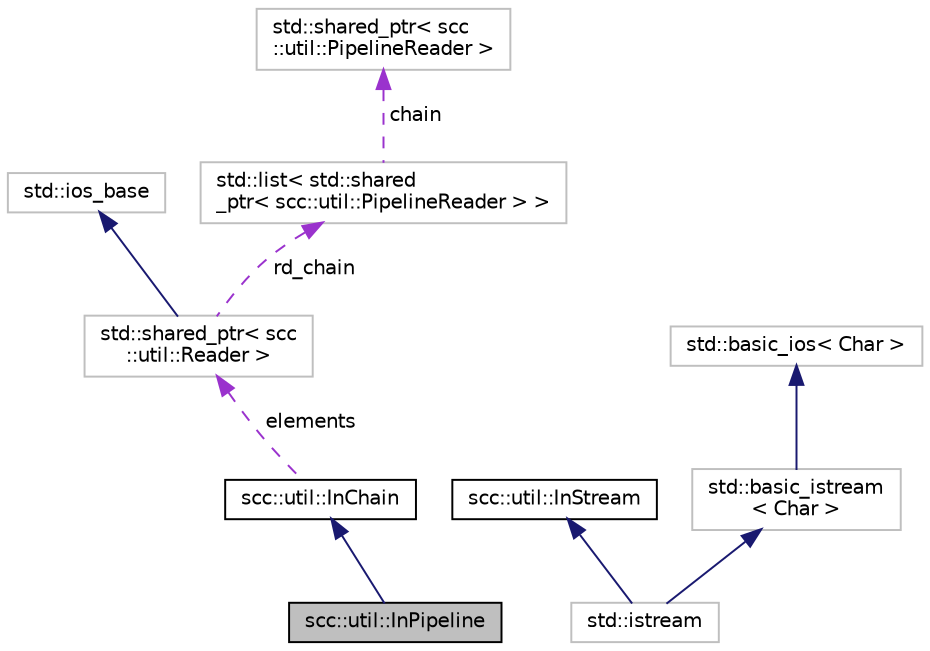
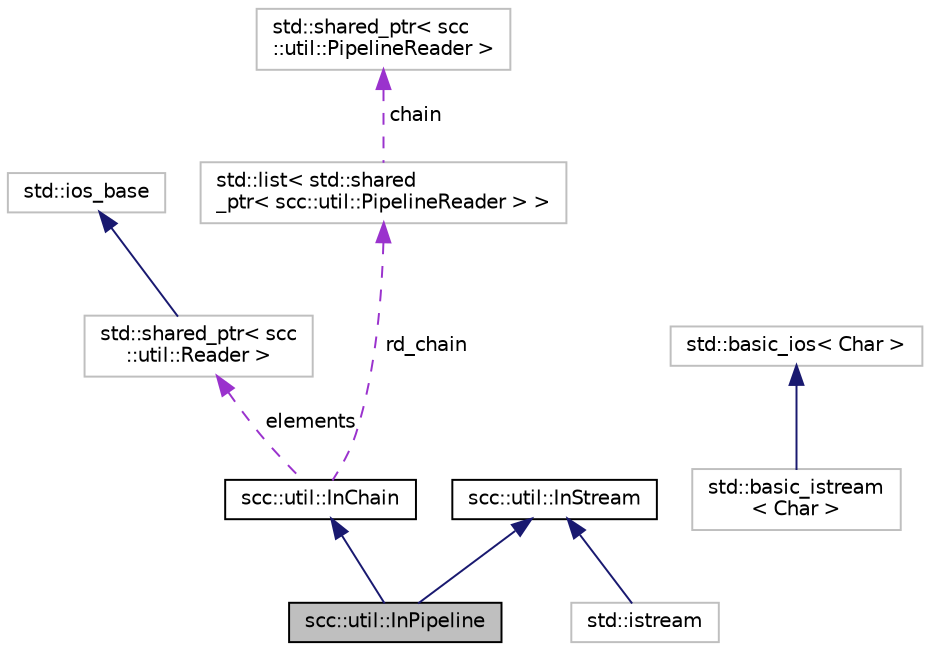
edge "std::shared_ptr< scc ::util::Reader >" -> "std::list< std::shared _ptr< scc::util::PipelineReader > >": now "scc::util::InChain" -> "std::list< std::shared _ptr< scc::util::PipelineReader > >"
edge "scc::util::InPipeline" -> "scc::util::InStream": added
edge "std::istream" -> "std::basic_istream < Char >": removed
